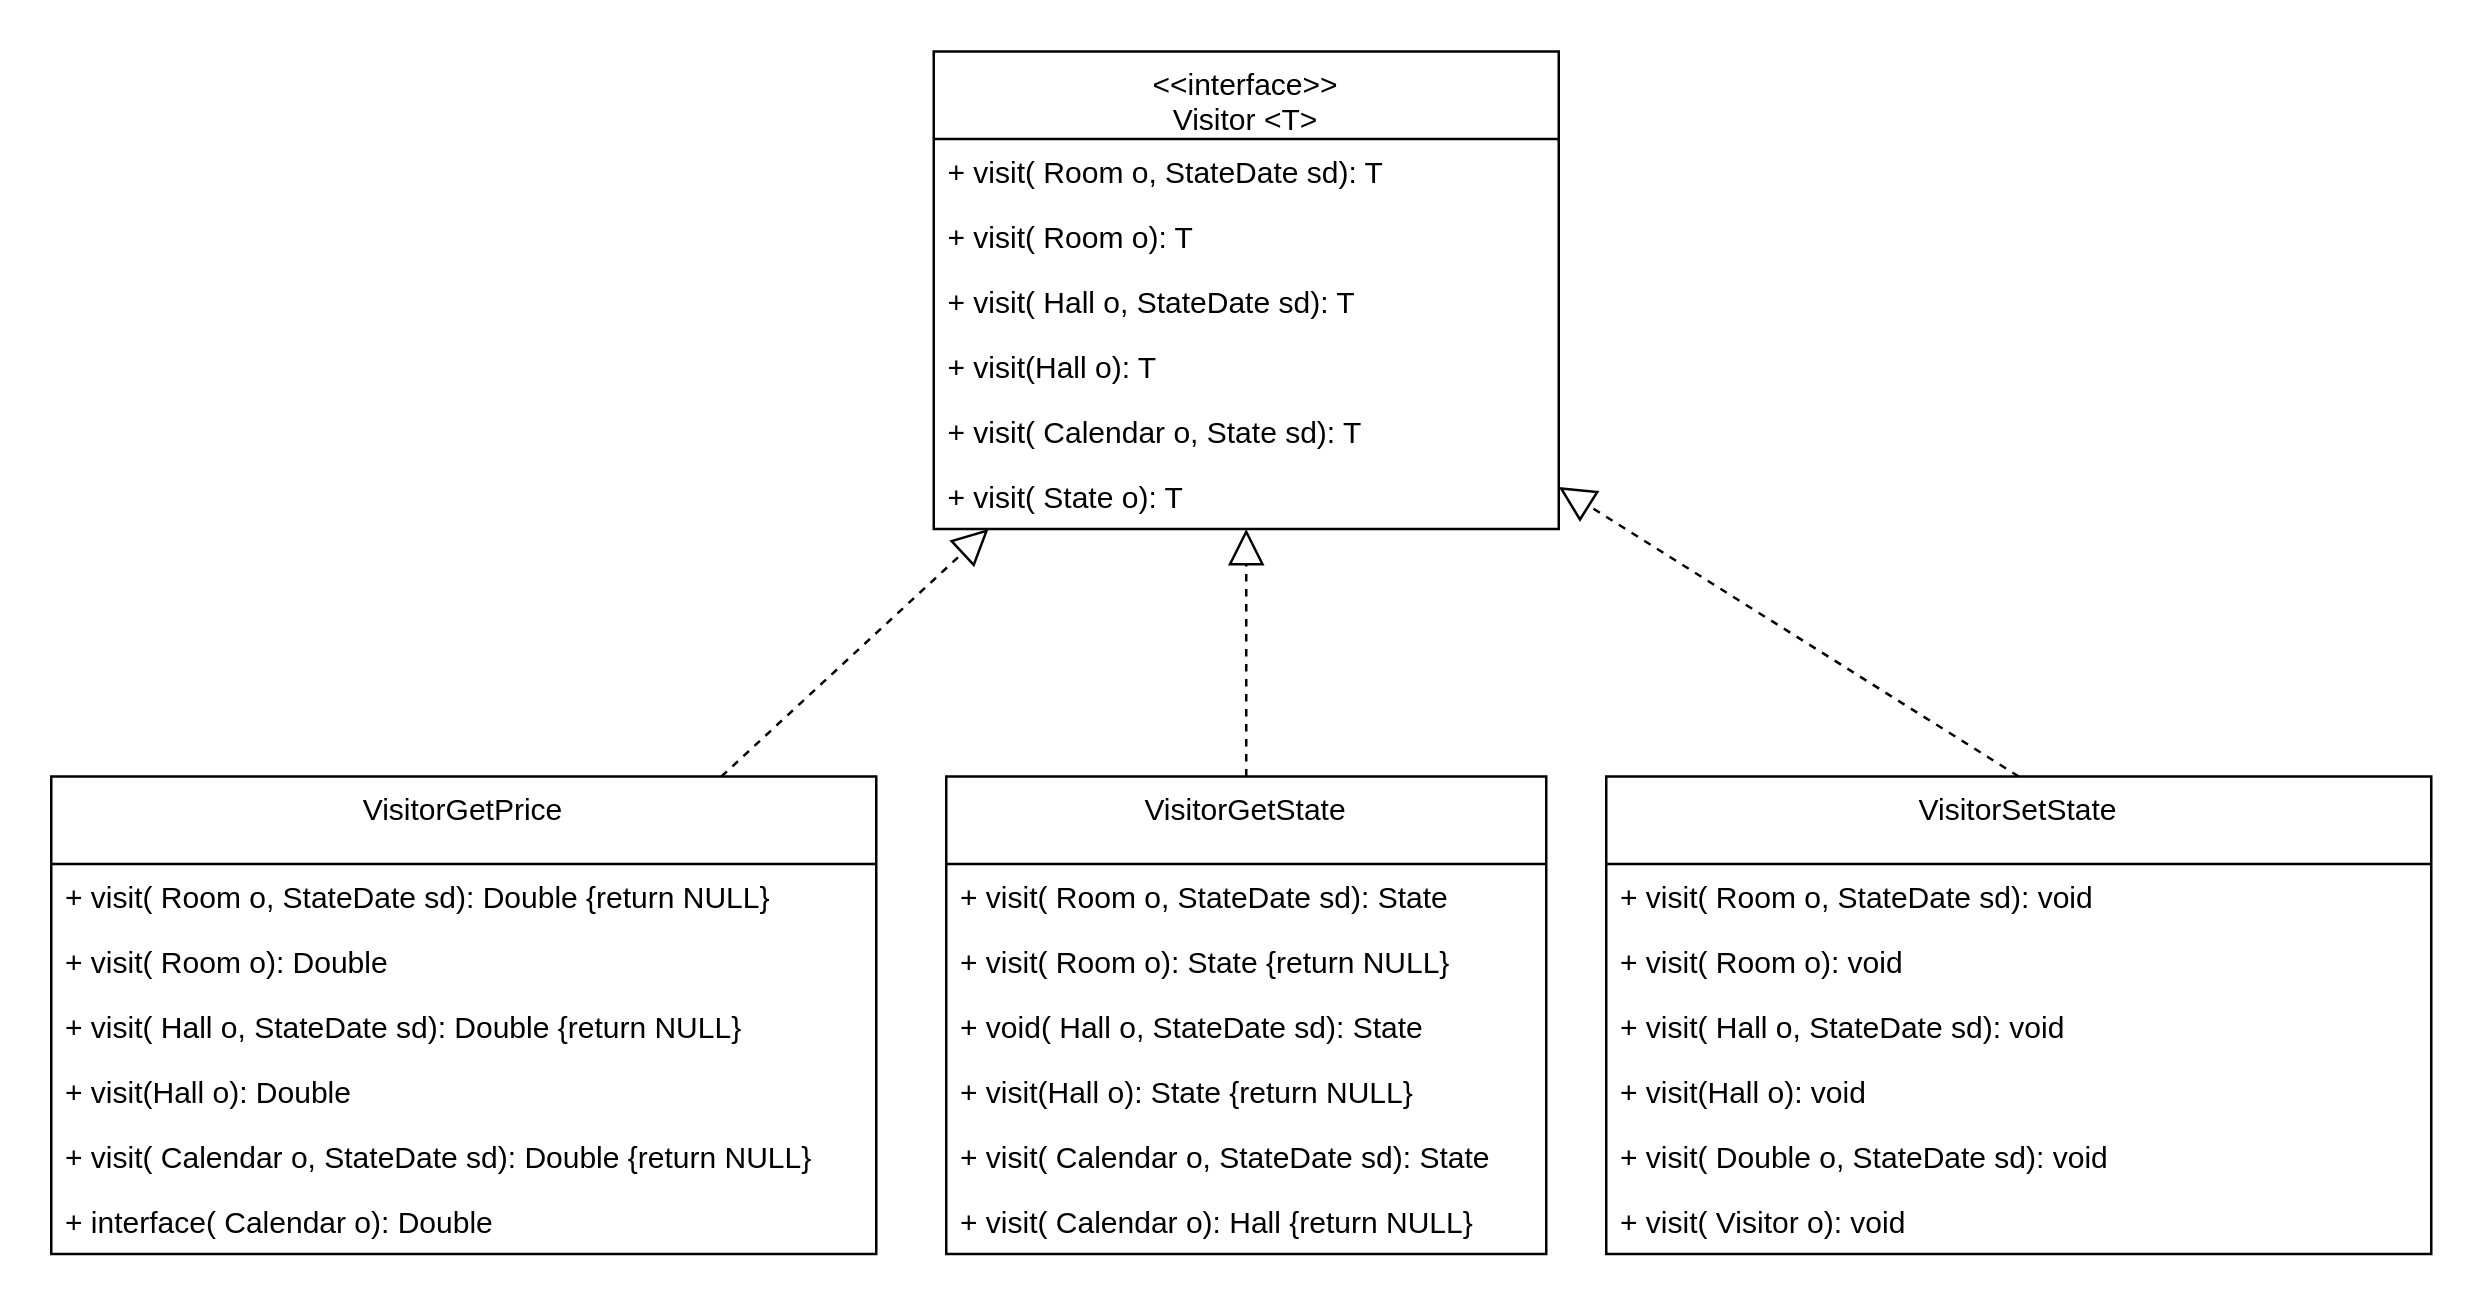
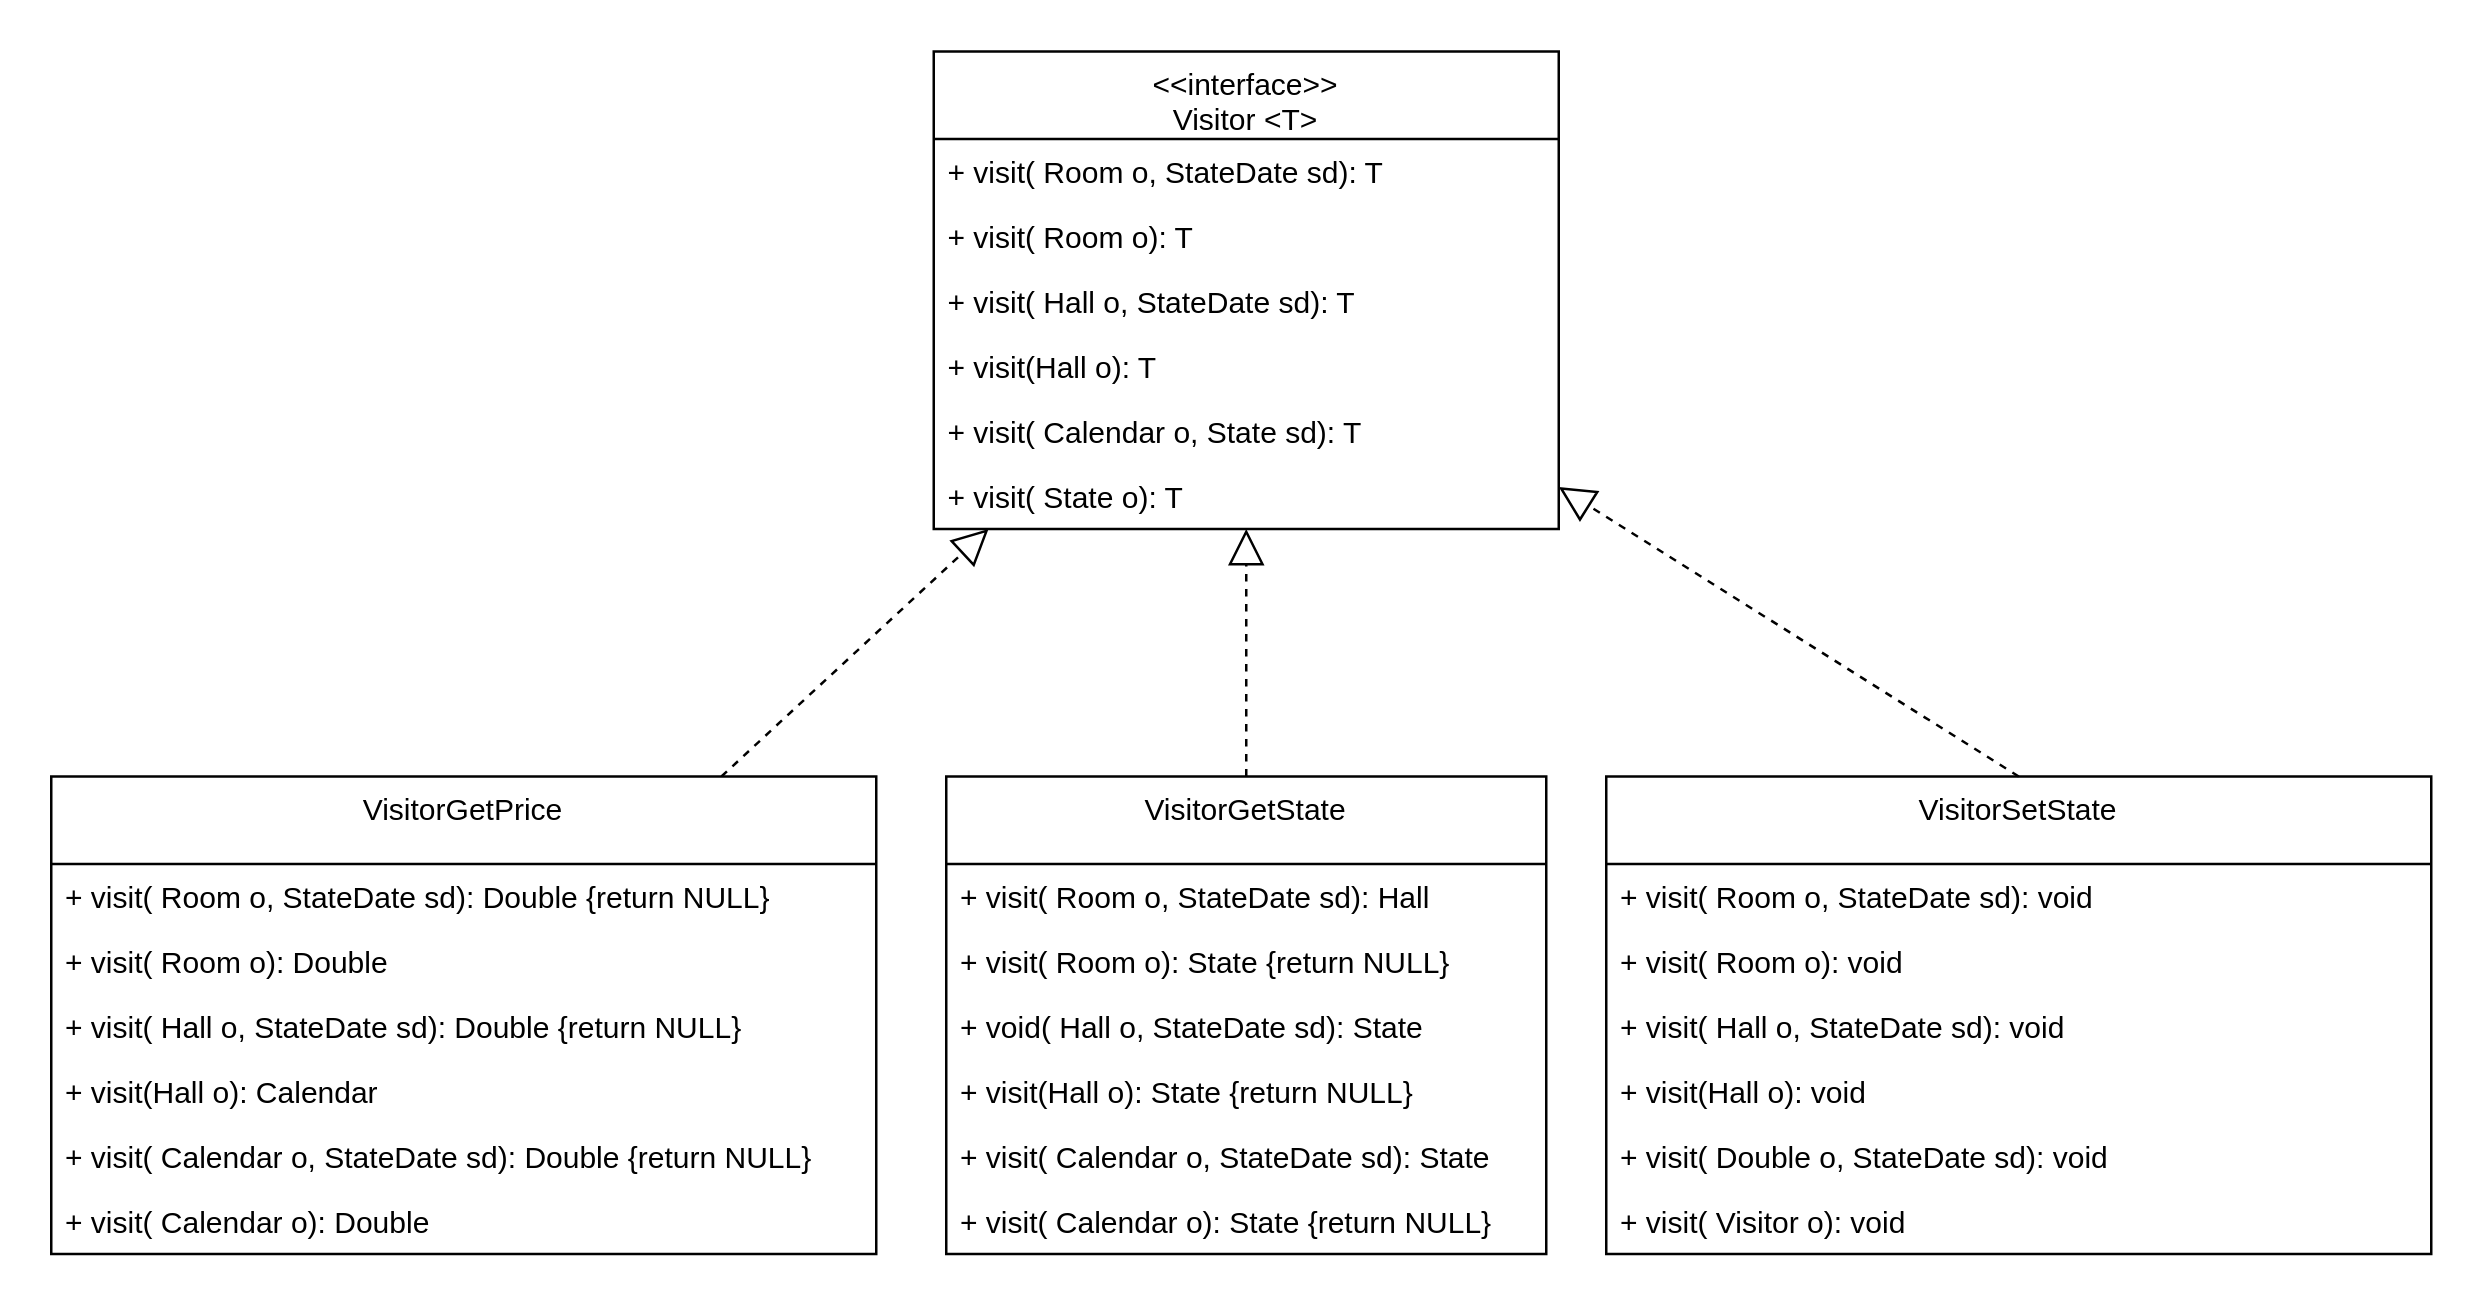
node "+ visit( Room o, StateDate sd): State": label "+ visit( Room o, StateDate sd): State" -> "+ visit( Room o, StateDate sd): Hall"
node "+ visit(Hall o): Double": label "+ visit(Hall o): Double" -> "+ visit(Hall o): Calendar"
node "+ interface( Calendar o): Double": label "+ interface( Calendar o): Double" -> "+ visit( Calendar o): Double"
node "+ visit( Calendar o): Hall {return NULL}": label "+ visit( Calendar o): Hall {return NULL}" -> "+ visit( Calendar o): State {return NULL}"
